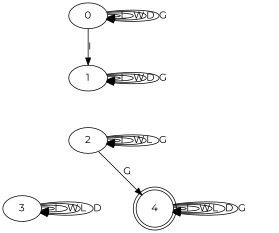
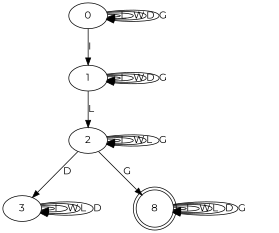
edge "1" -> "2": added, label "L"
edge "2" -> "3": added, label "D"
node "4": label "4" -> "8"
